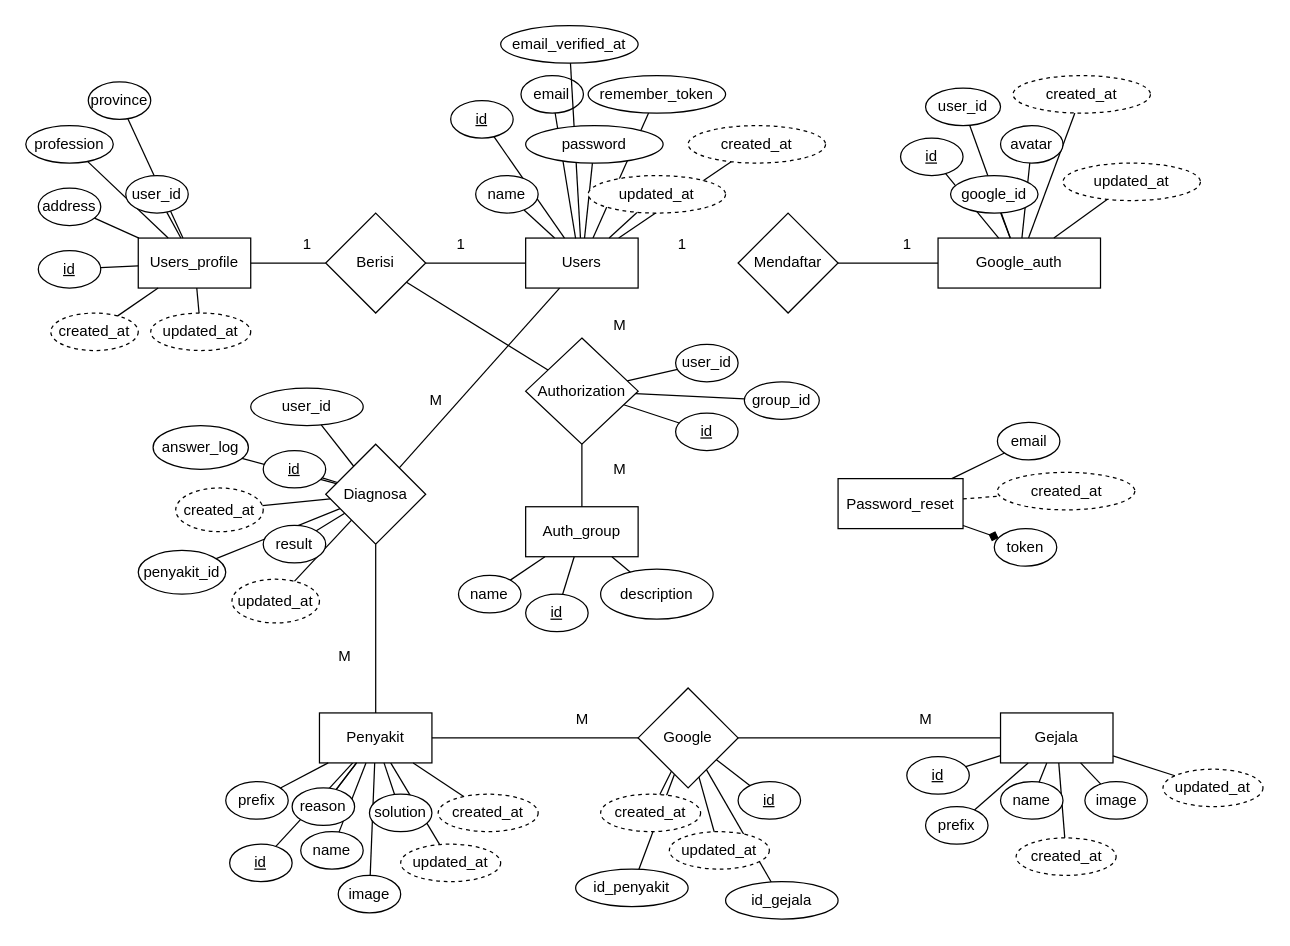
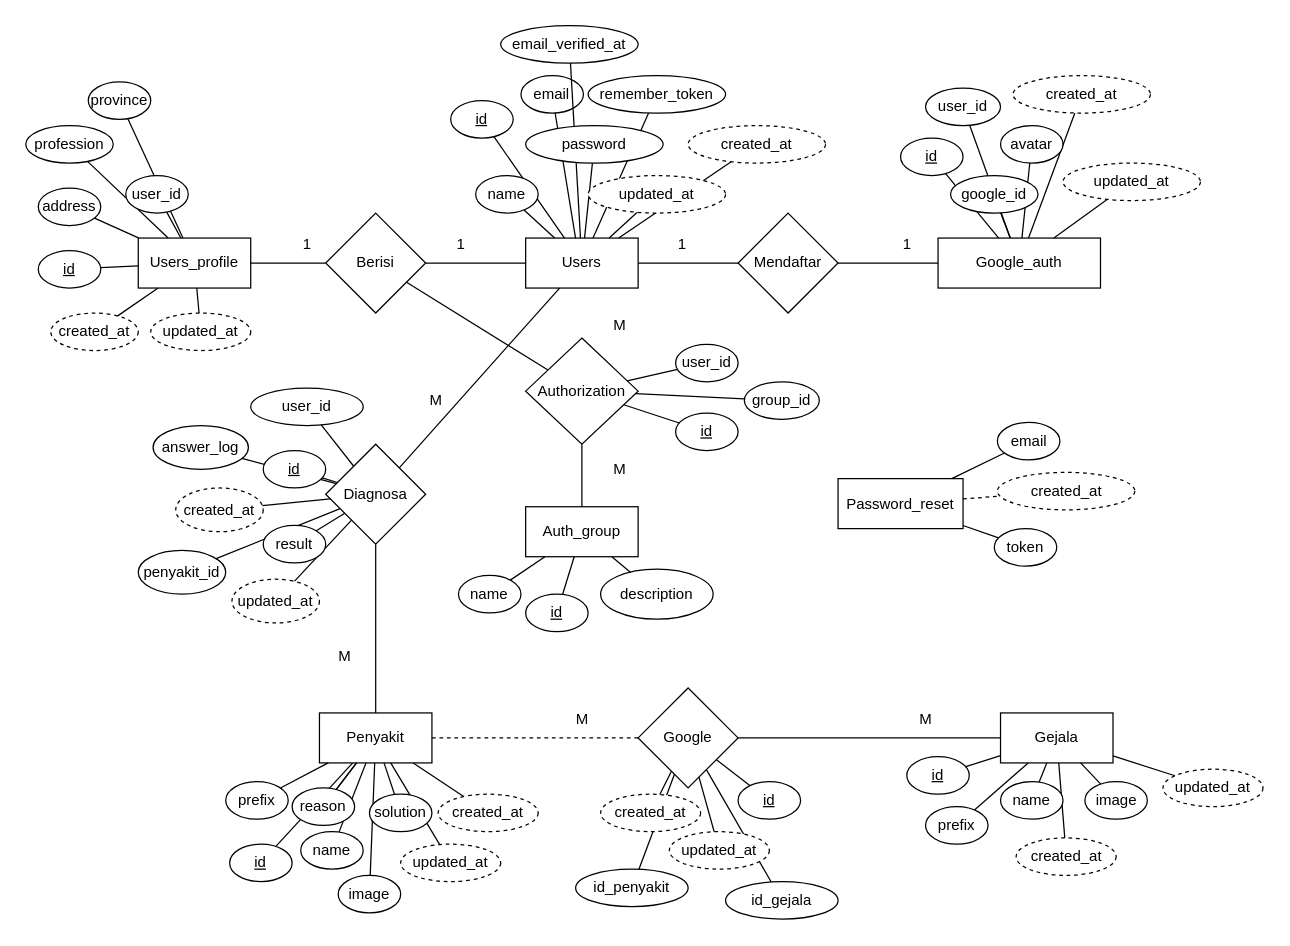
edge "Users" -- "Mendaftar": added
edge "Password_reset" -> "token": arrowhead diamond -> none
edge "Penyakit" -- "Google": style solid -> dashed
